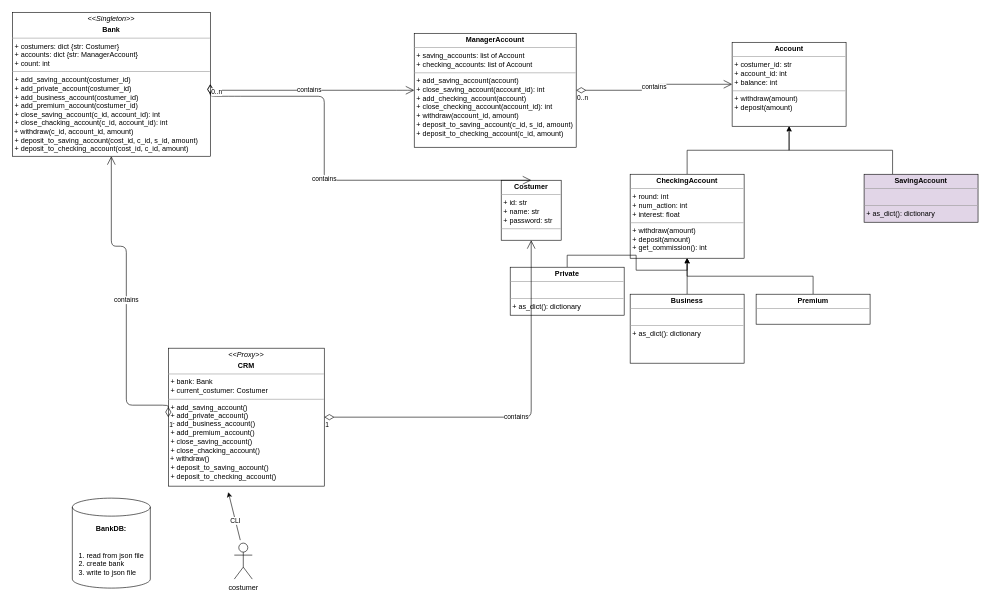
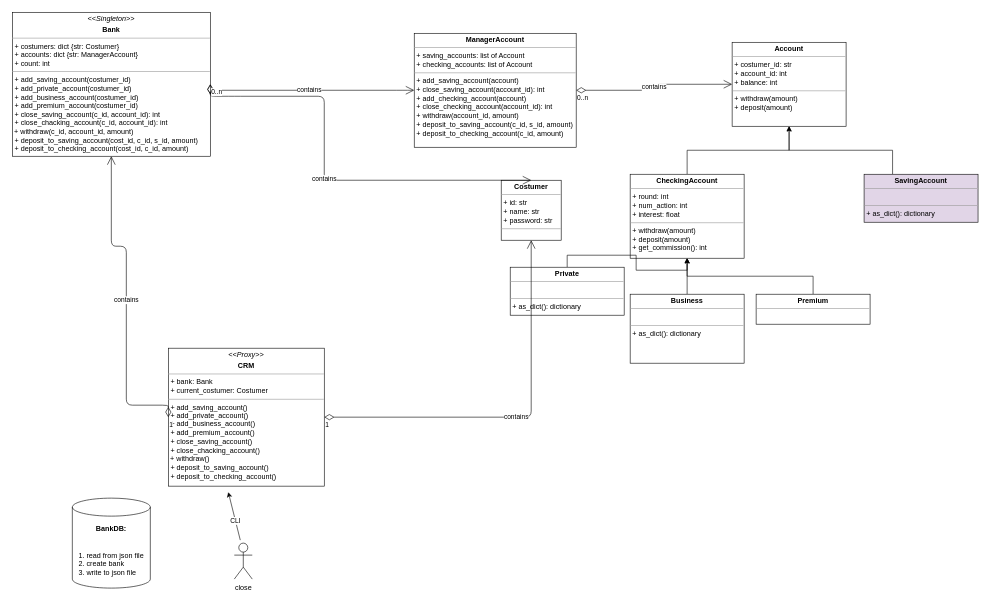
node "costumer": label "costumer" -> "close"
